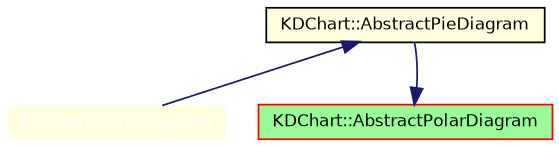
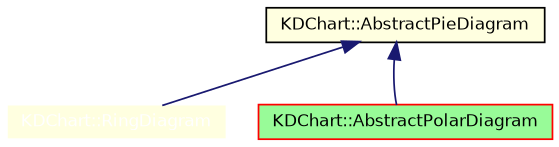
edge "KDChart::AbstractPieDiagram" -> "KDChart::AbstractPolarDiagram": reversed
